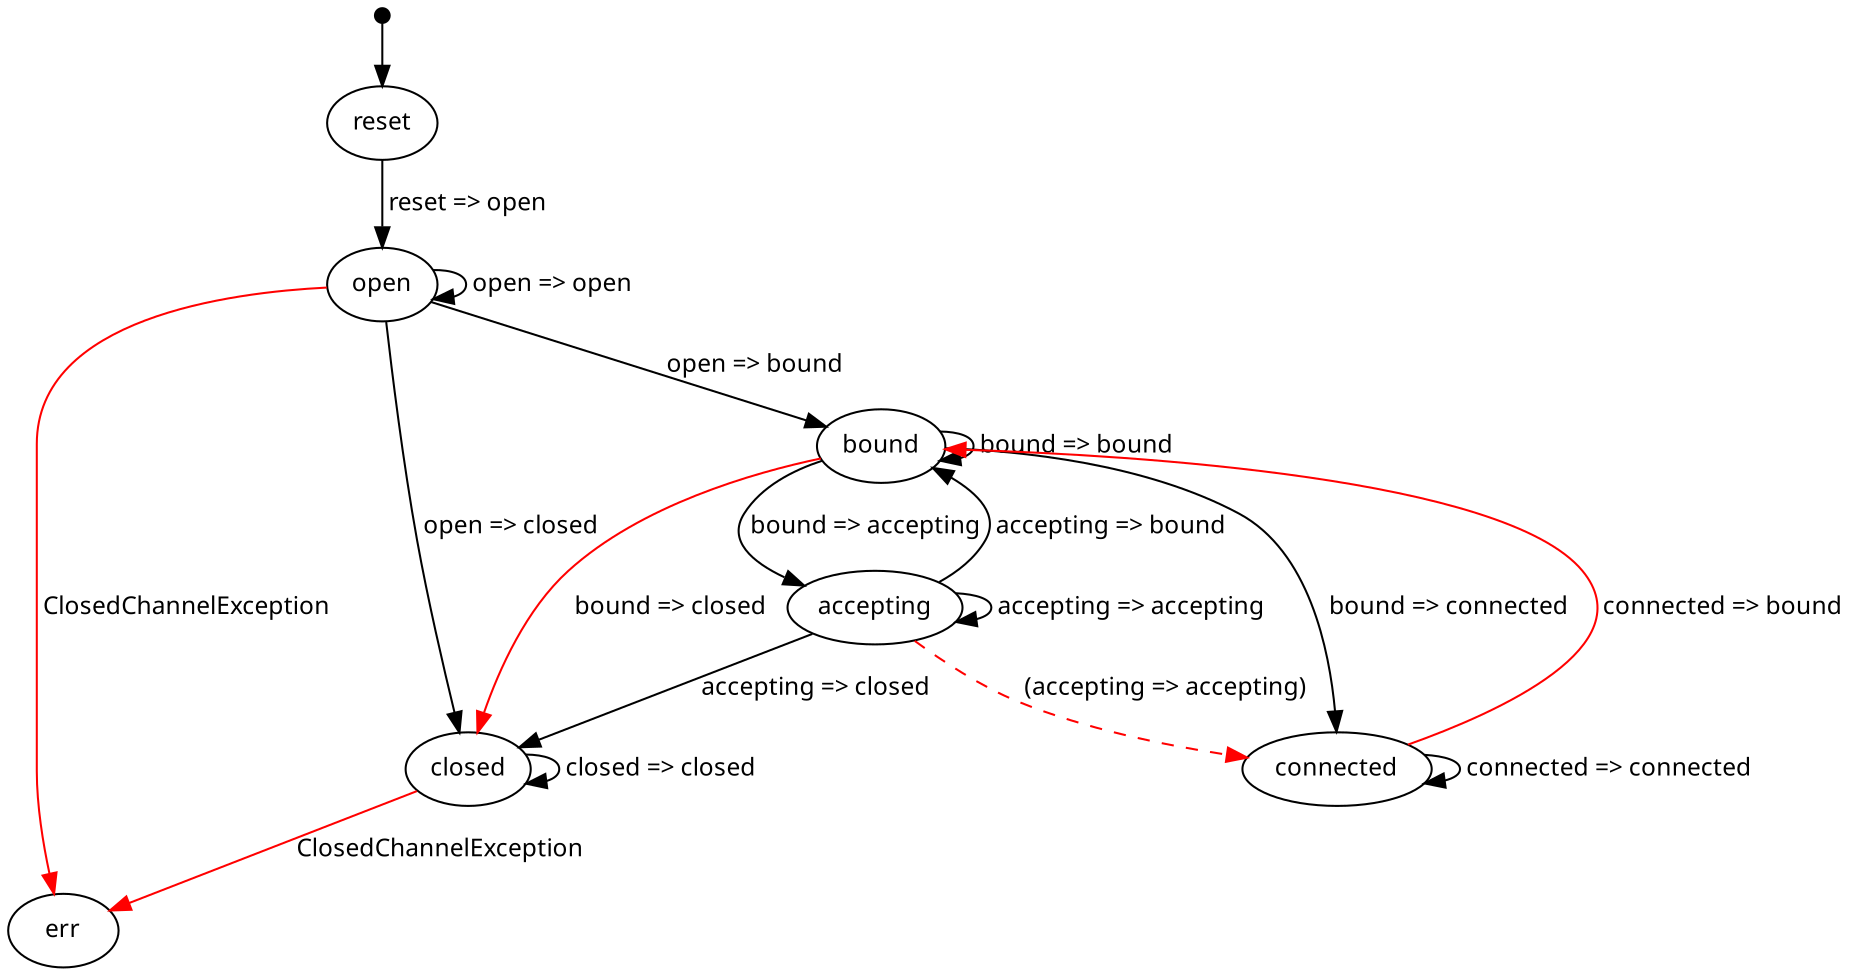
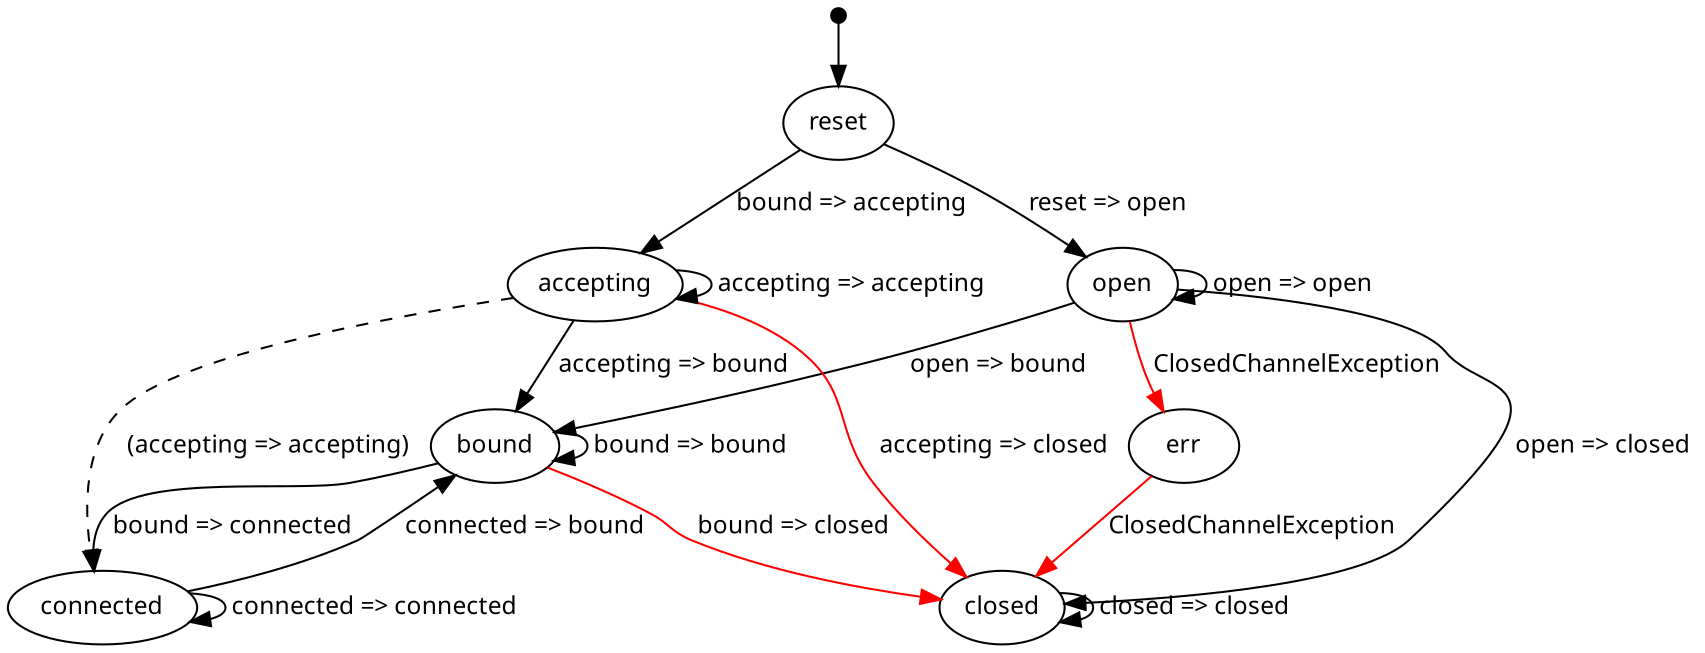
edge "connected" -> "bound": color red -> black
edge "bound" -> "accepting": now "reset" -> "accepting"
edge "accepting" -> "closed": color black -> red
edge "accepting" -> "connected": color red -> black
edge "closed" -> "err": reversed
